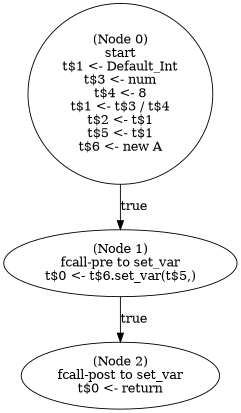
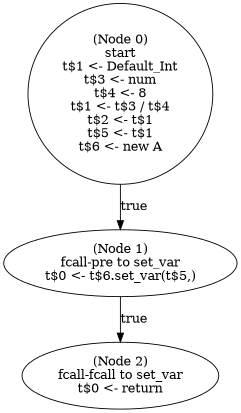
node "(Node 2) fcall-post to set_var t$0 <- return": label "(Node 2) fcall-post to set_var t$0 <- return" -> "(Node 2) fcall-fcall to set_var t$0 <- return"
